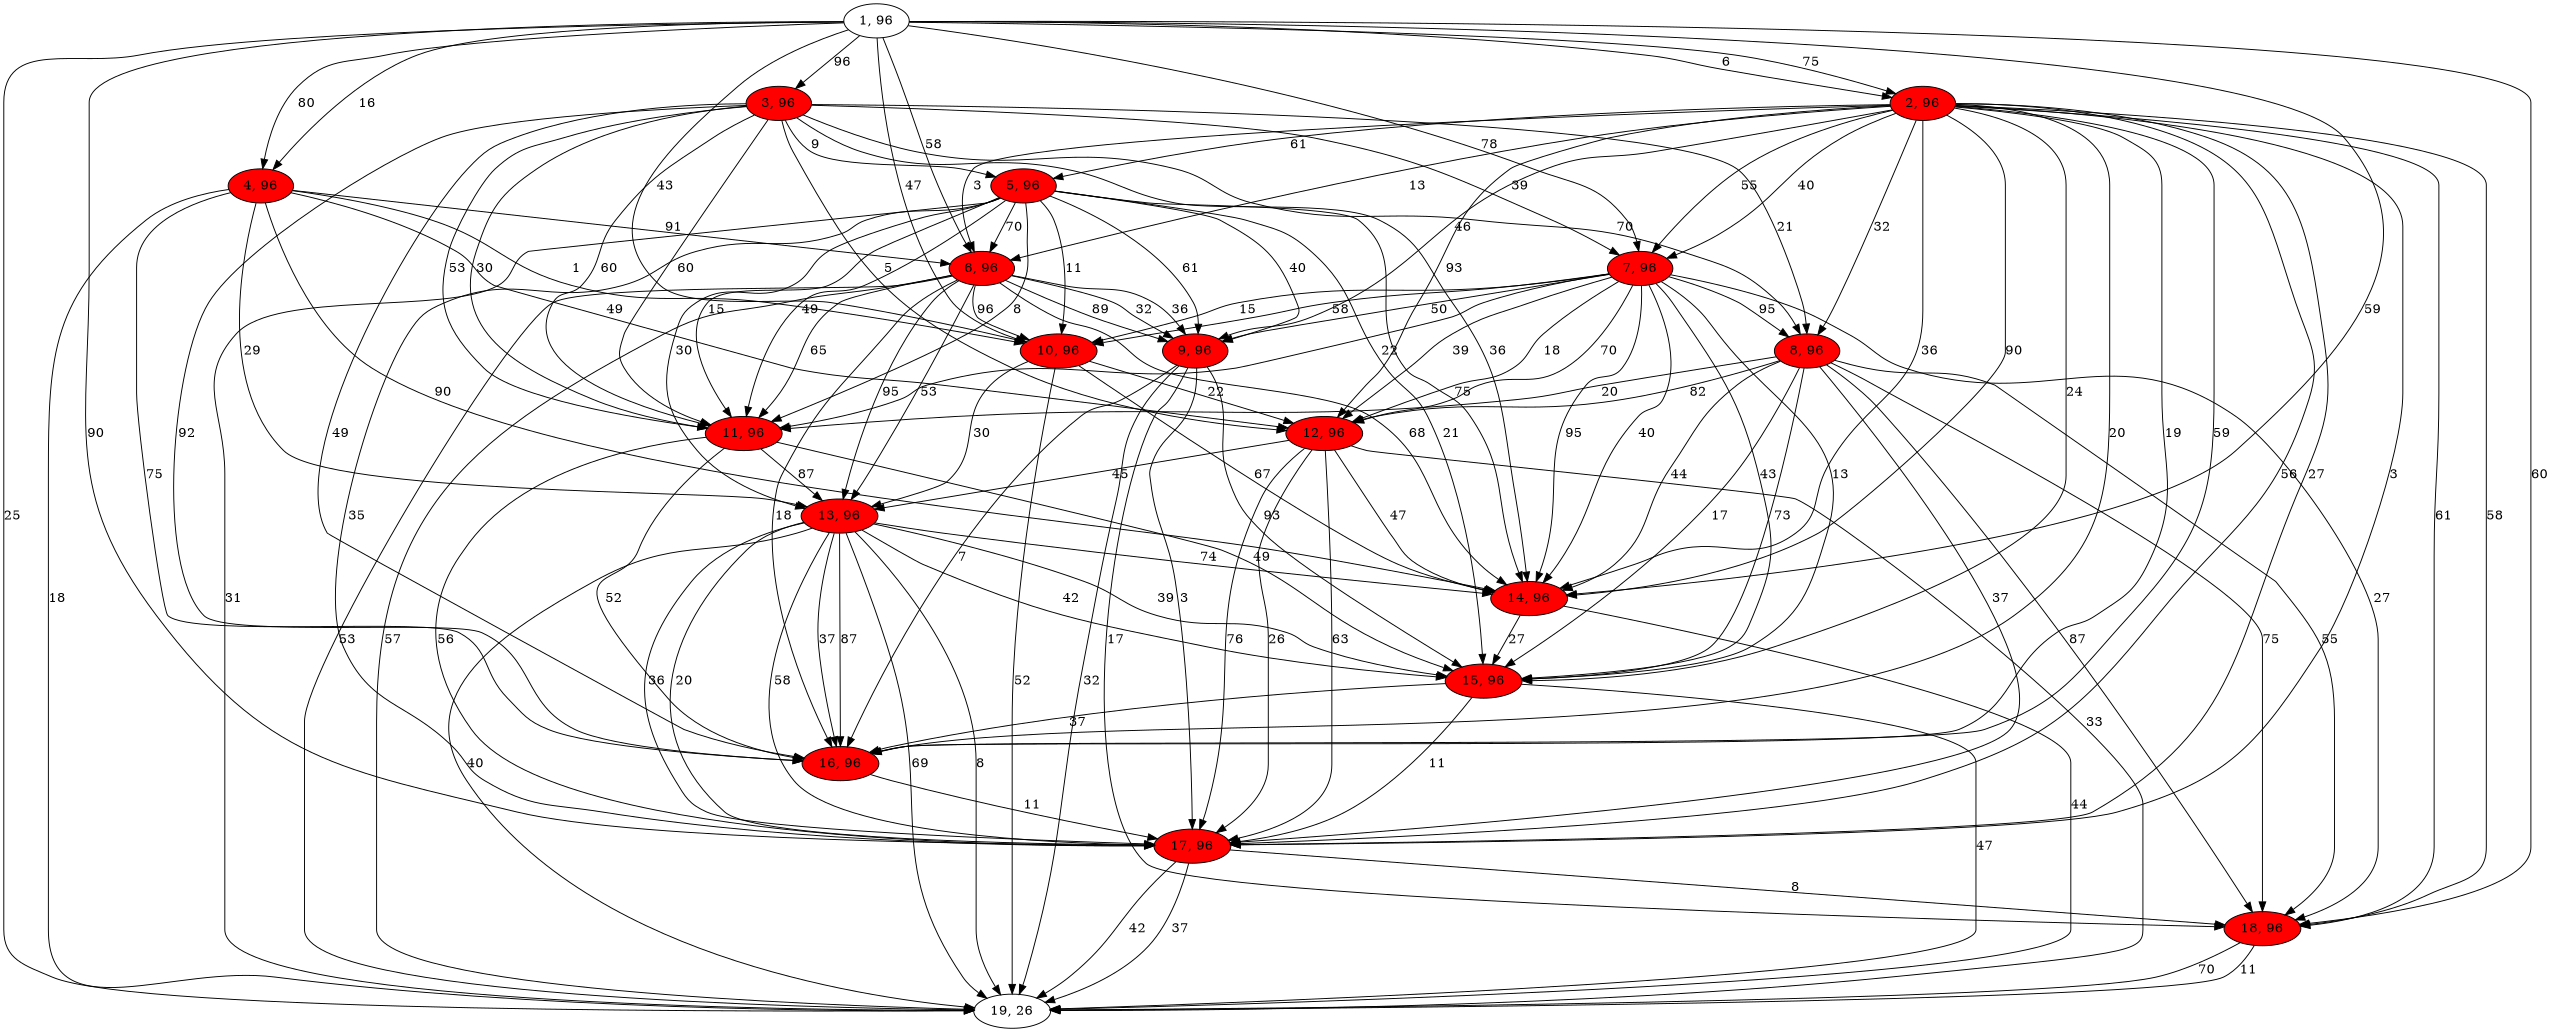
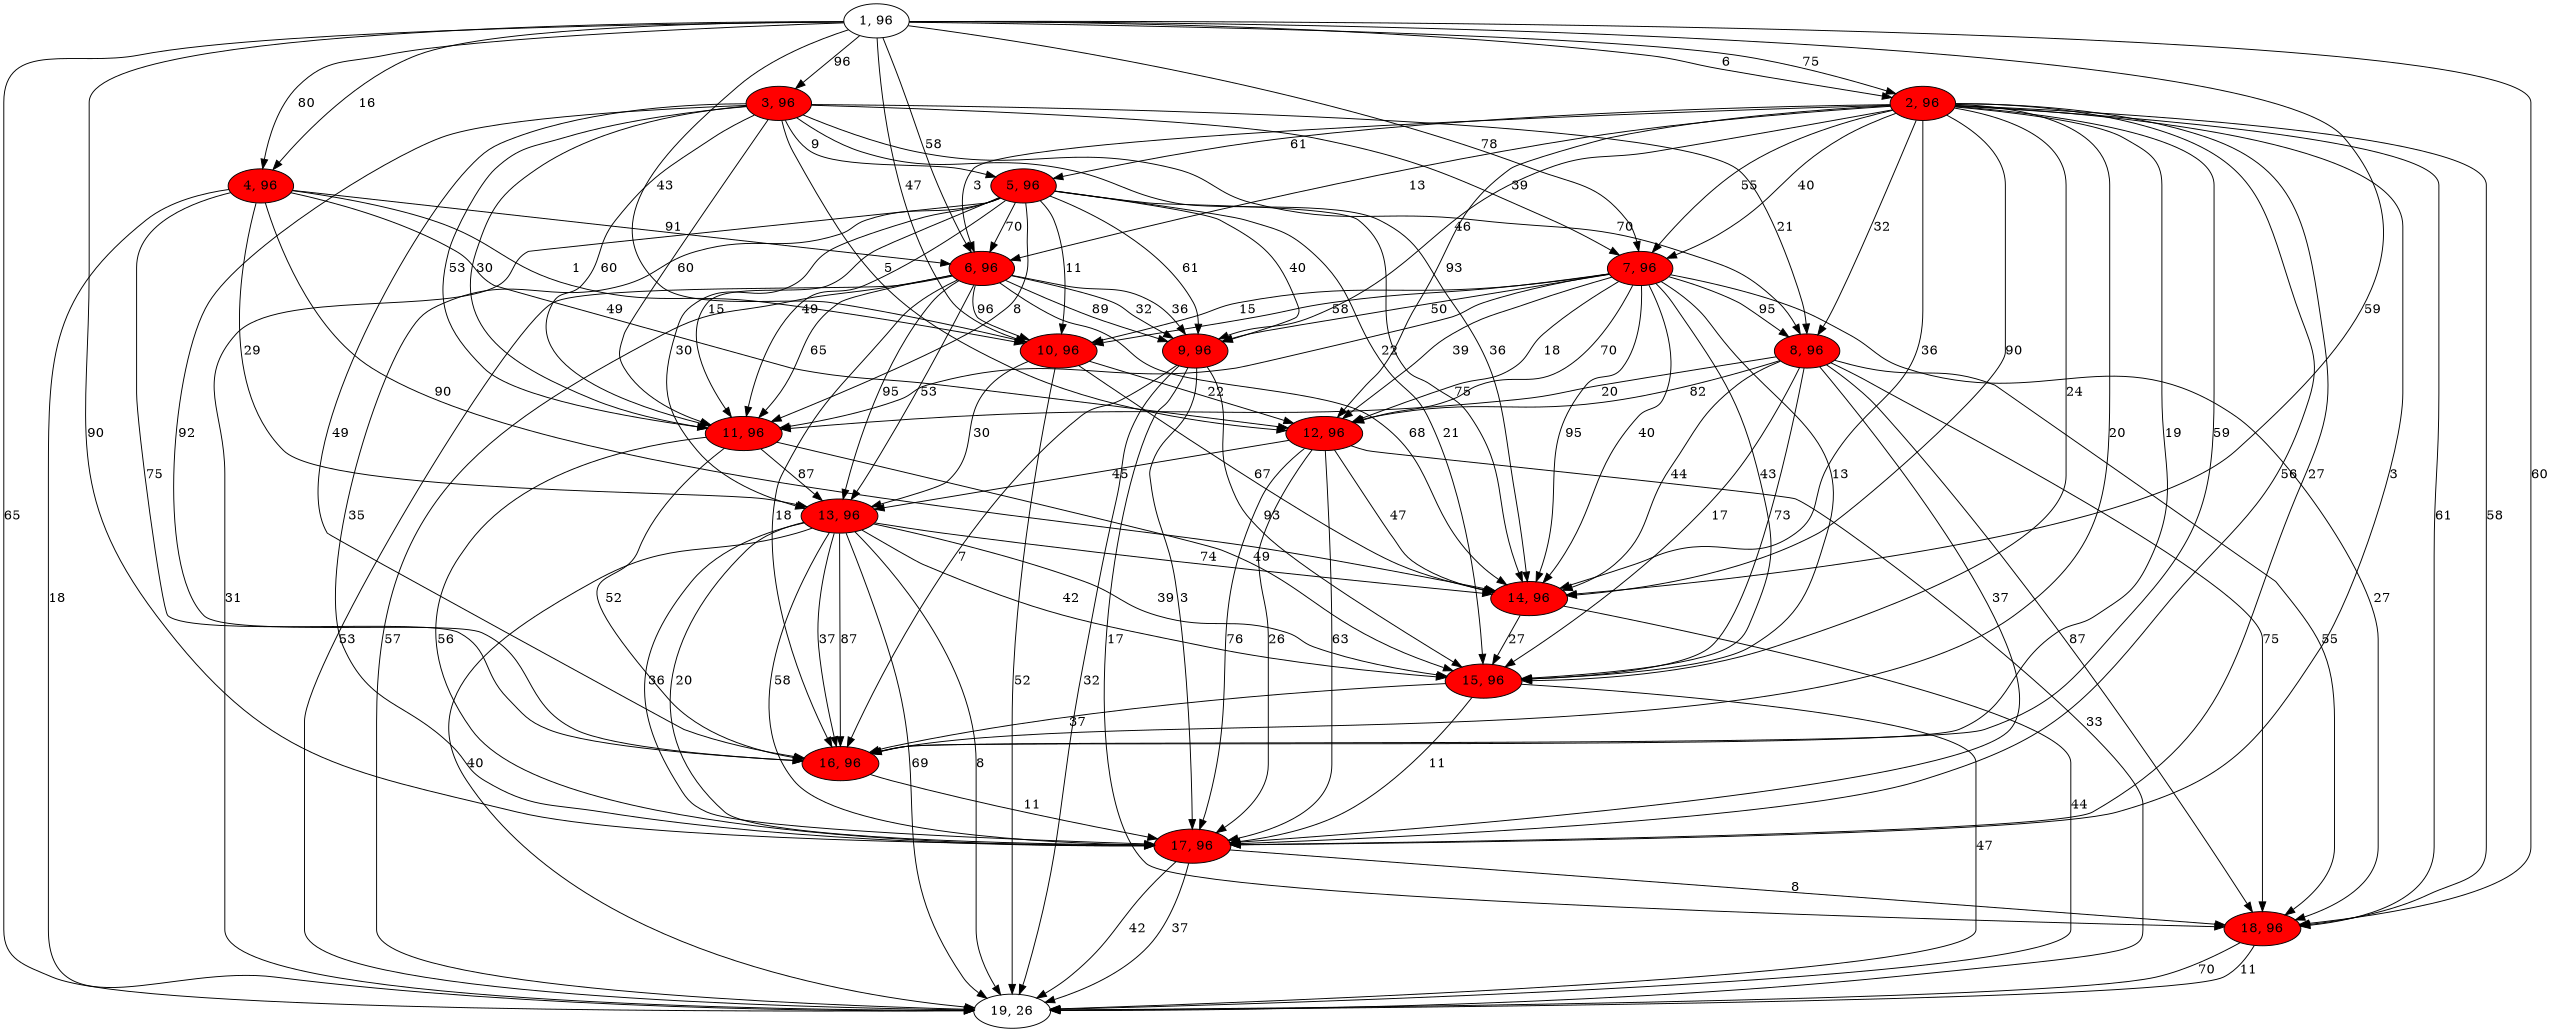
edge "1, 96" -> "19, 26": label "25" -> "65"
